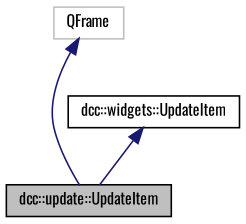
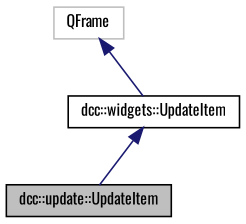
edge "dcc::update::UpdateItem" -> "QFrame": now "dcc::widgets::UpdateItem" -> "QFrame"
